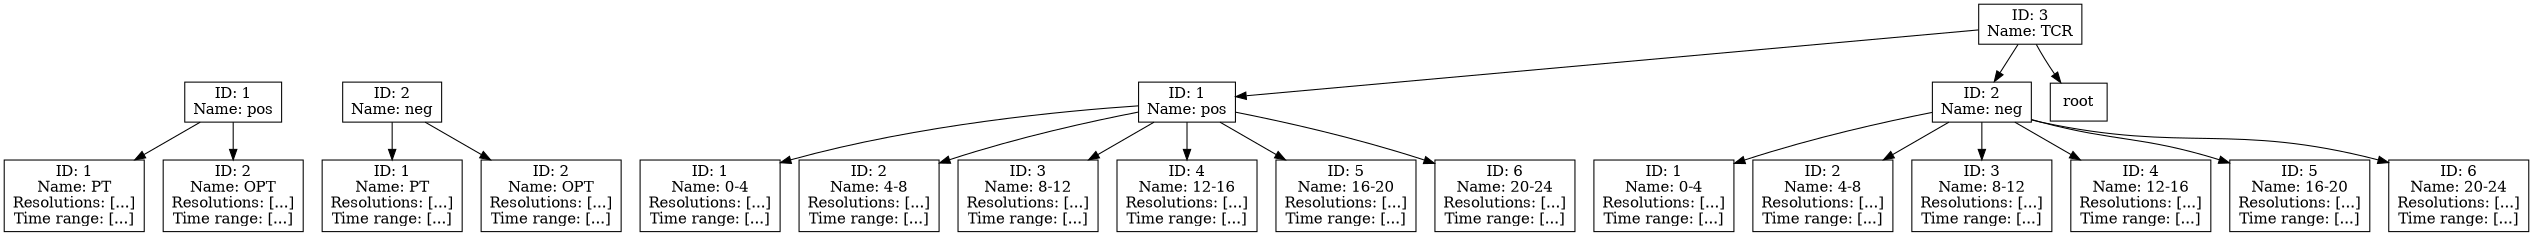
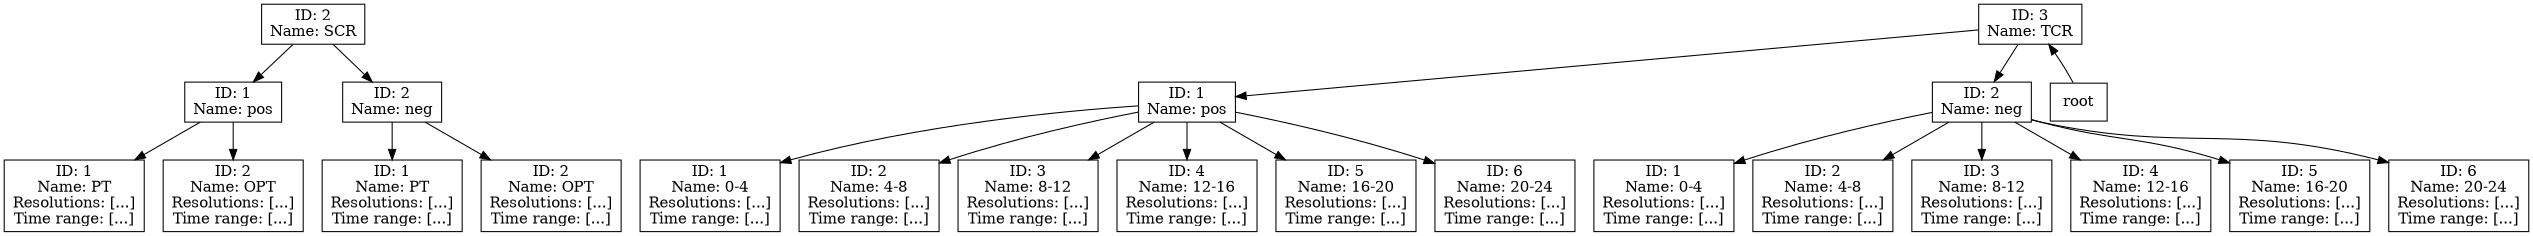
node "ID: 2 Name: SCR": added
edge "ID: 3 Name: TCR" -> "root": reversed
